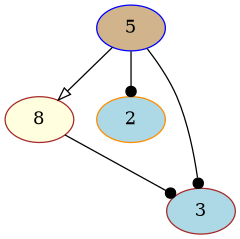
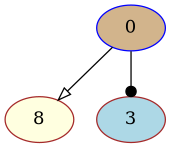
node "5": label "5" -> "0"
node "2": removed
edge "8" -> "3": removed
